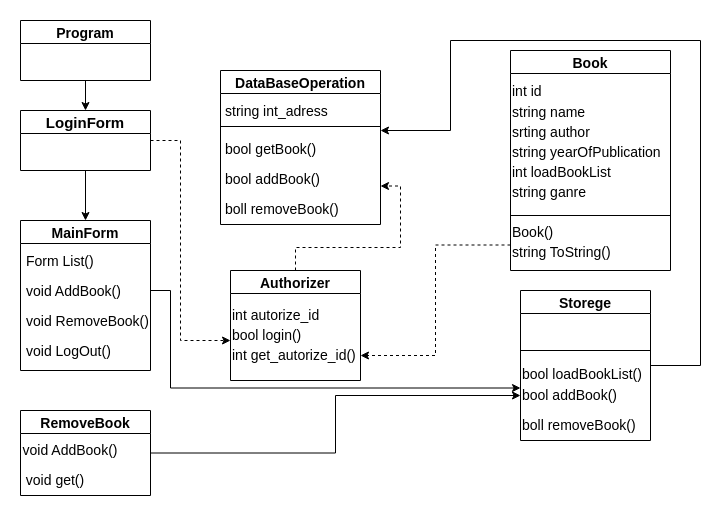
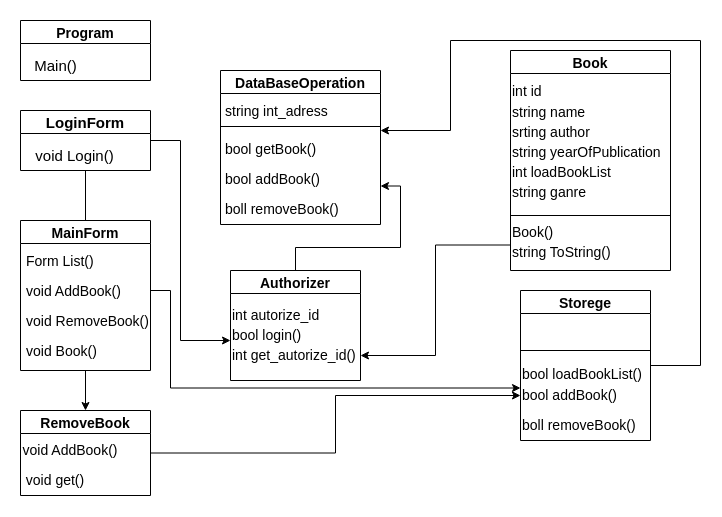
node "Main()": added
edge "Program" -> "LoginForm": removed
node "void Login()": added
edge "LoginForm" -> "MainForm": arrowhead classic -> none
edge "LoginForm" -> "int get_autorize_id()": style dashed -> solid
edge "Authorizer" -> "DataBaseOperation": style dashed -> solid
edge "string ToString()" -> "int get_autorize_id()": style dashed -> solid
node "void LogOut()": label "void LogOut()" -> "void Book()"
edge "MainForm" -> "RemoveBook": added
